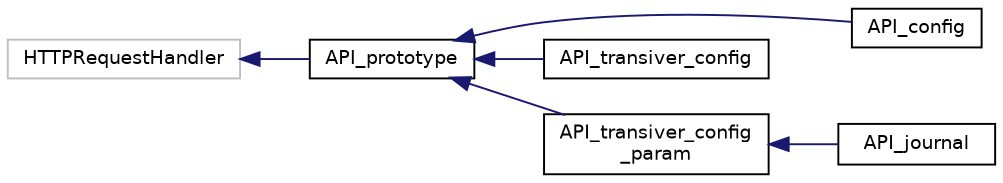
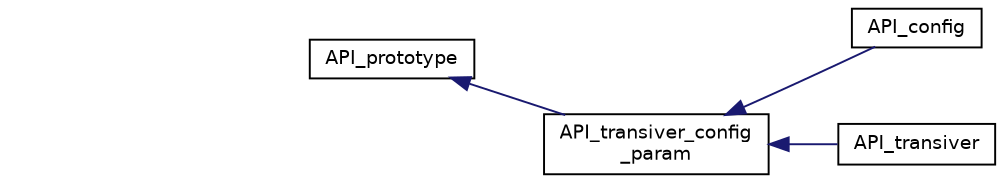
edge "API_config" -> "API_prototype": now "API_config" -> "API_transiver_config _param"
node "HTTPRequestHandler": removed
node "API_transiver_config": removed
node "API_journal": label "API_journal" -> "API_transiver"
